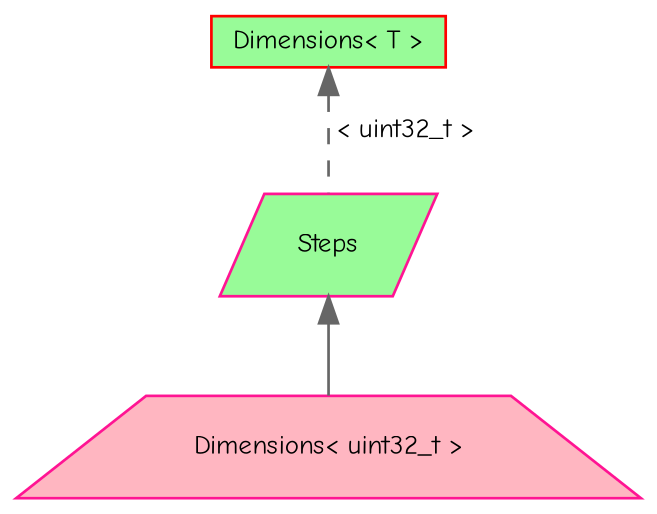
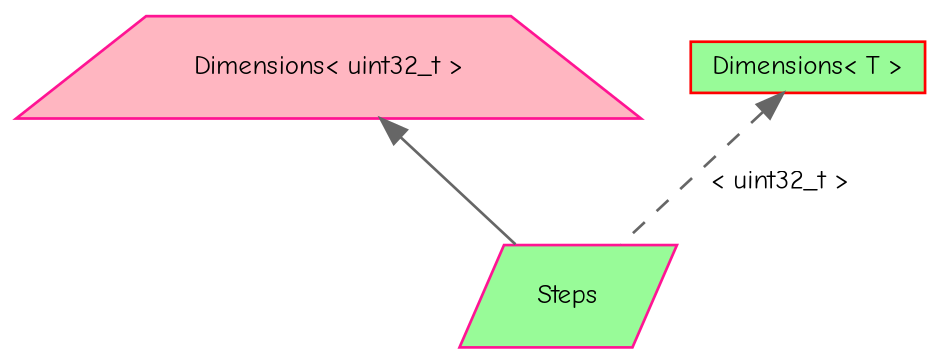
edge "Dimensions< uint32_t >" -> "Steps": reversed
